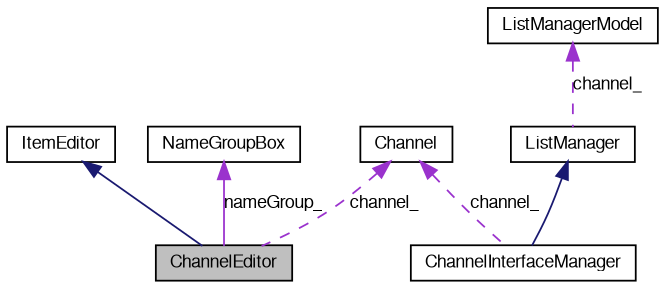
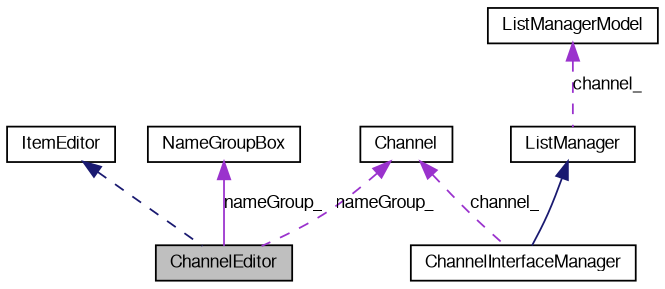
edge "ChannelEditor" -> "Channel": label "channel_" -> "nameGroup_"
edge "ChannelEditor" -> "ItemEditor": style solid -> dashed
